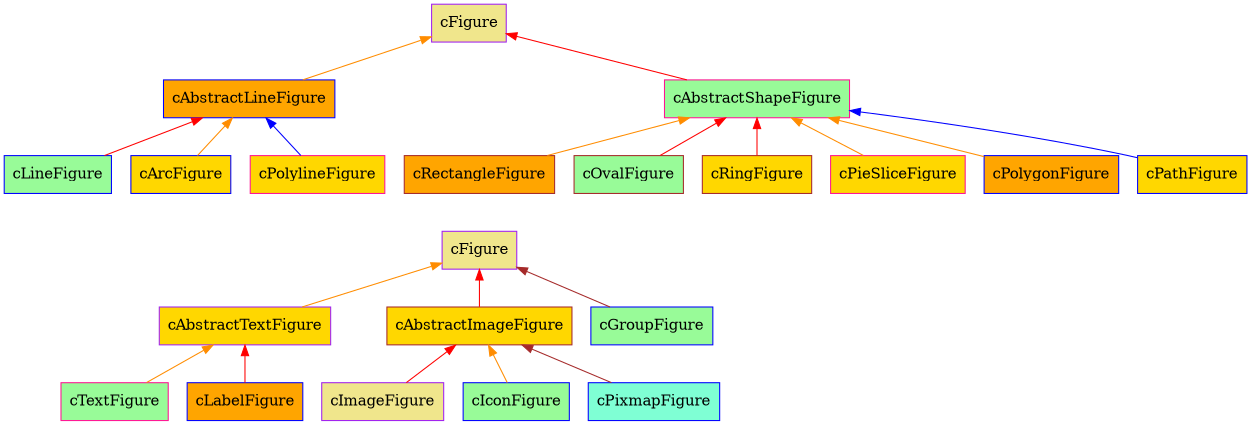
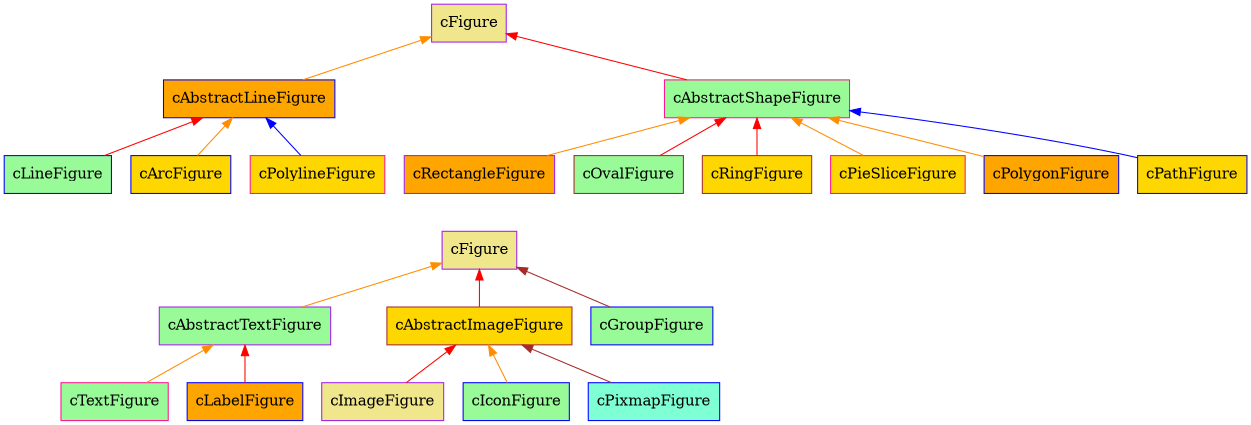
node "cRectangleFigure": color brown -> purple
node "cAbstractTextFigure": fillcolor gold -> palegreen
